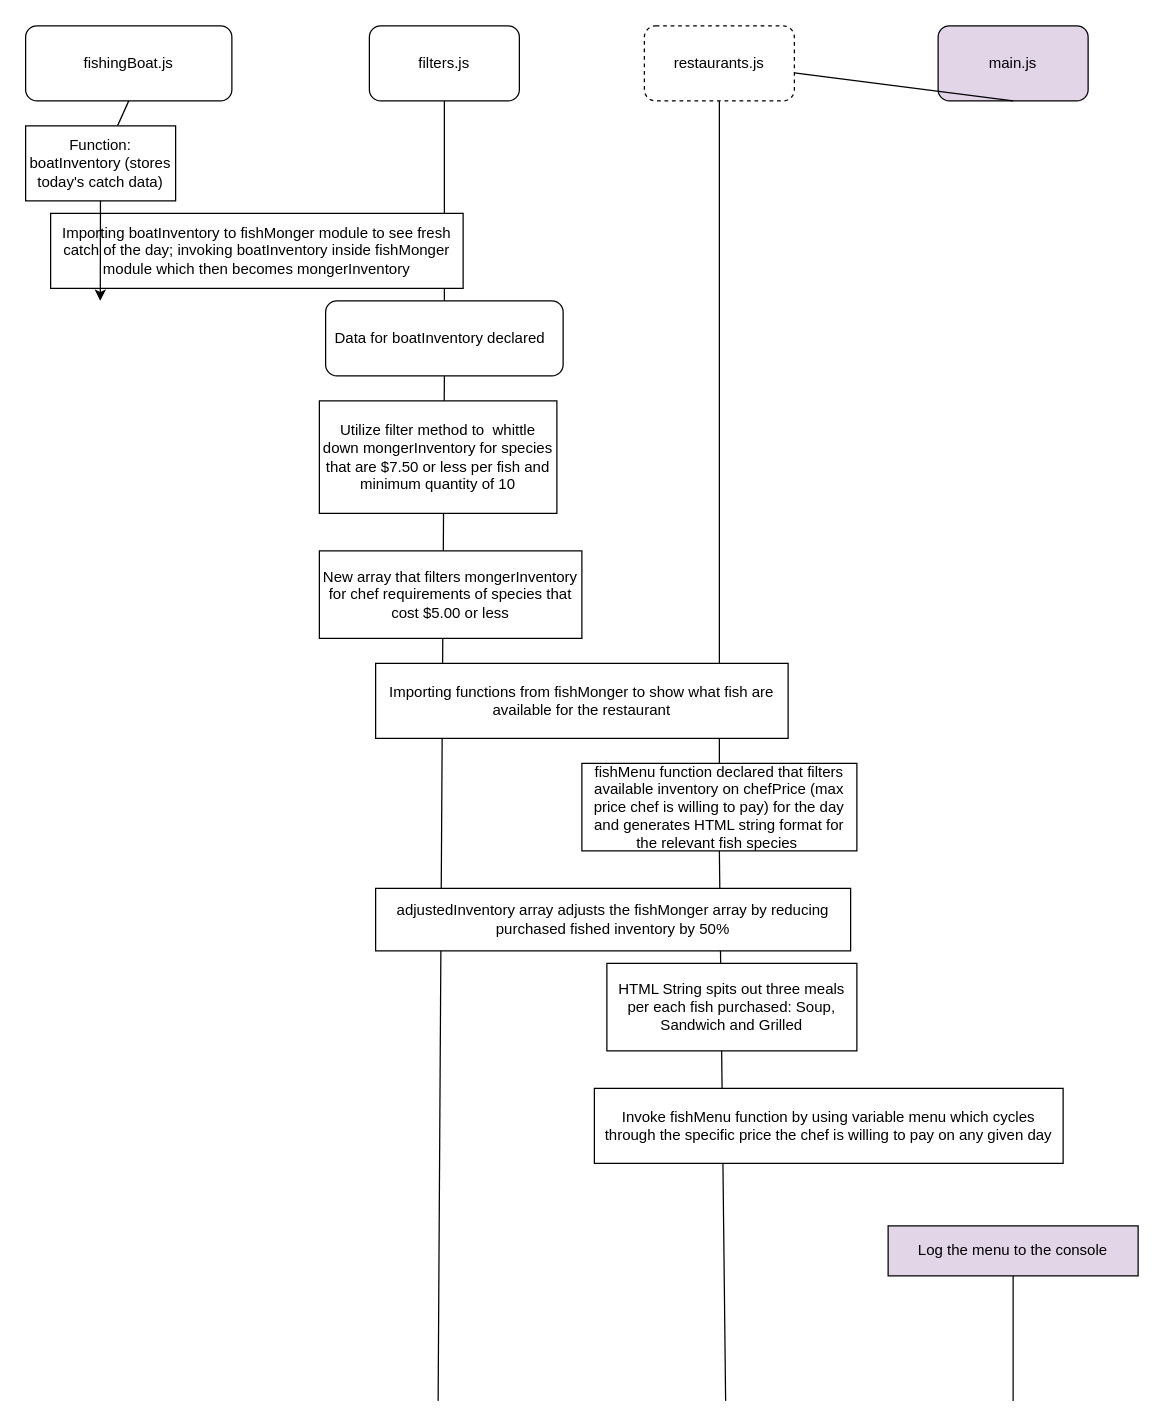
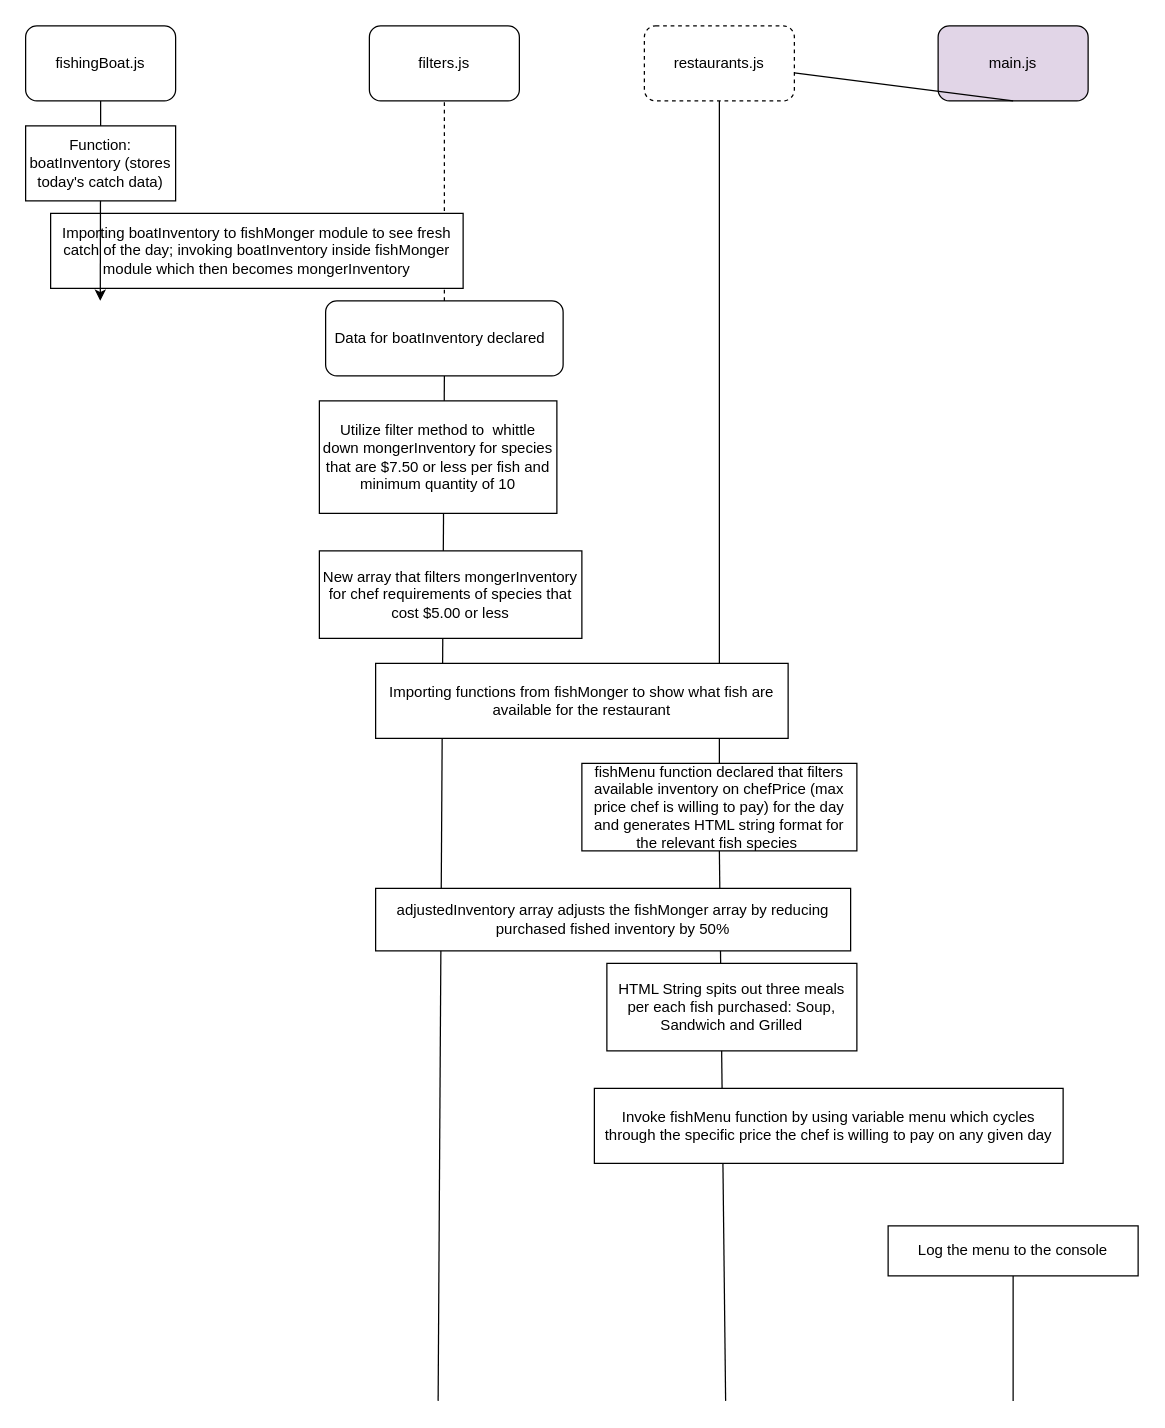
node "fishingBoat.js": size 206x75 -> 150x75
edge "filters.js" -- "Data for boatInventory declared": style solid -> dashed
node "Log the menu to the console": fillcolor #e1d5e7 -> #ffffff
